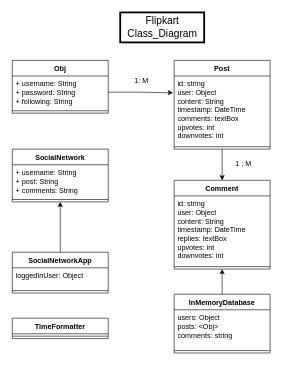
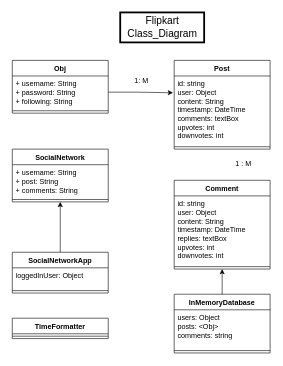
edge "Post" -> "Comment": removed
